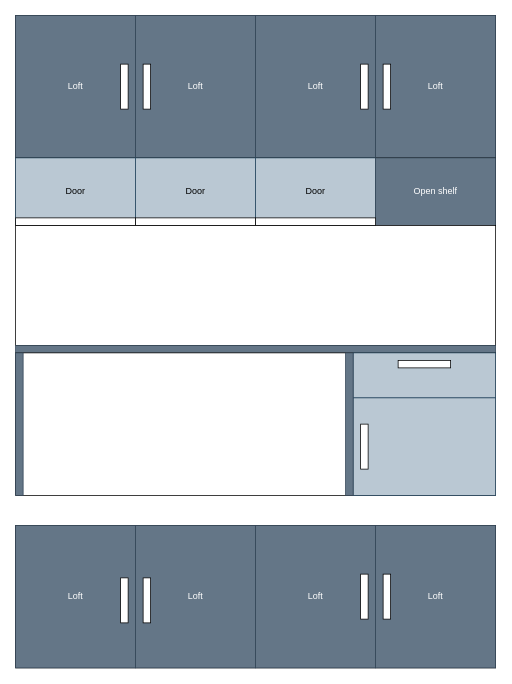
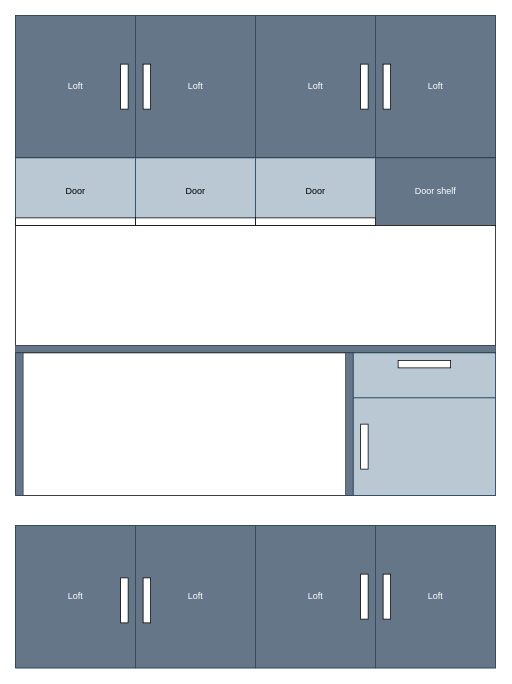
node "Open shelf": label "Open shelf" -> "Door shelf"
